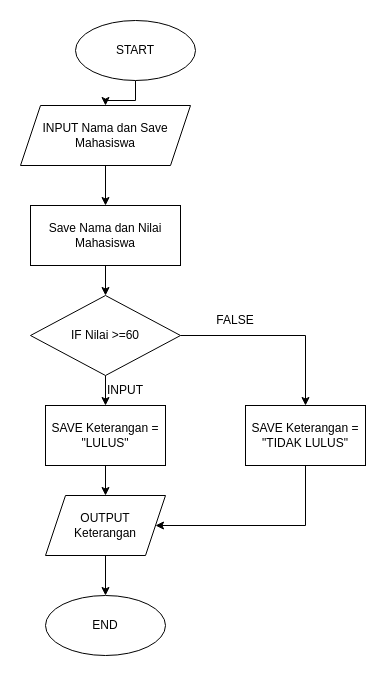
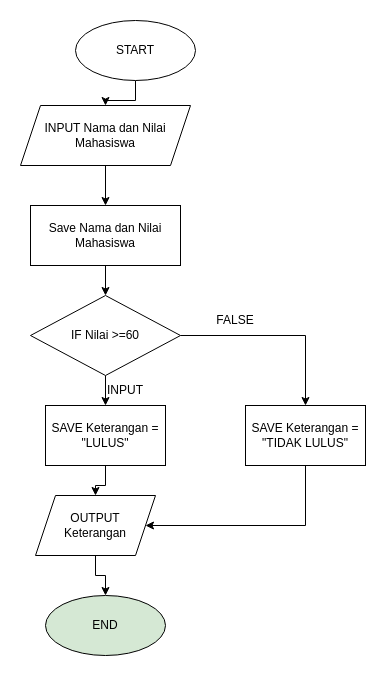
node "INPUT Nama dan Save Mahasiswa": label "INPUT Nama dan Save Mahasiswa" -> "INPUT Nama dan Nilai Mahasiswa"
node "OUTPUT Keterangan": moved (106, 526) -> (96, 526)
node "END": fillcolor #ffffff -> #d5e8d4
